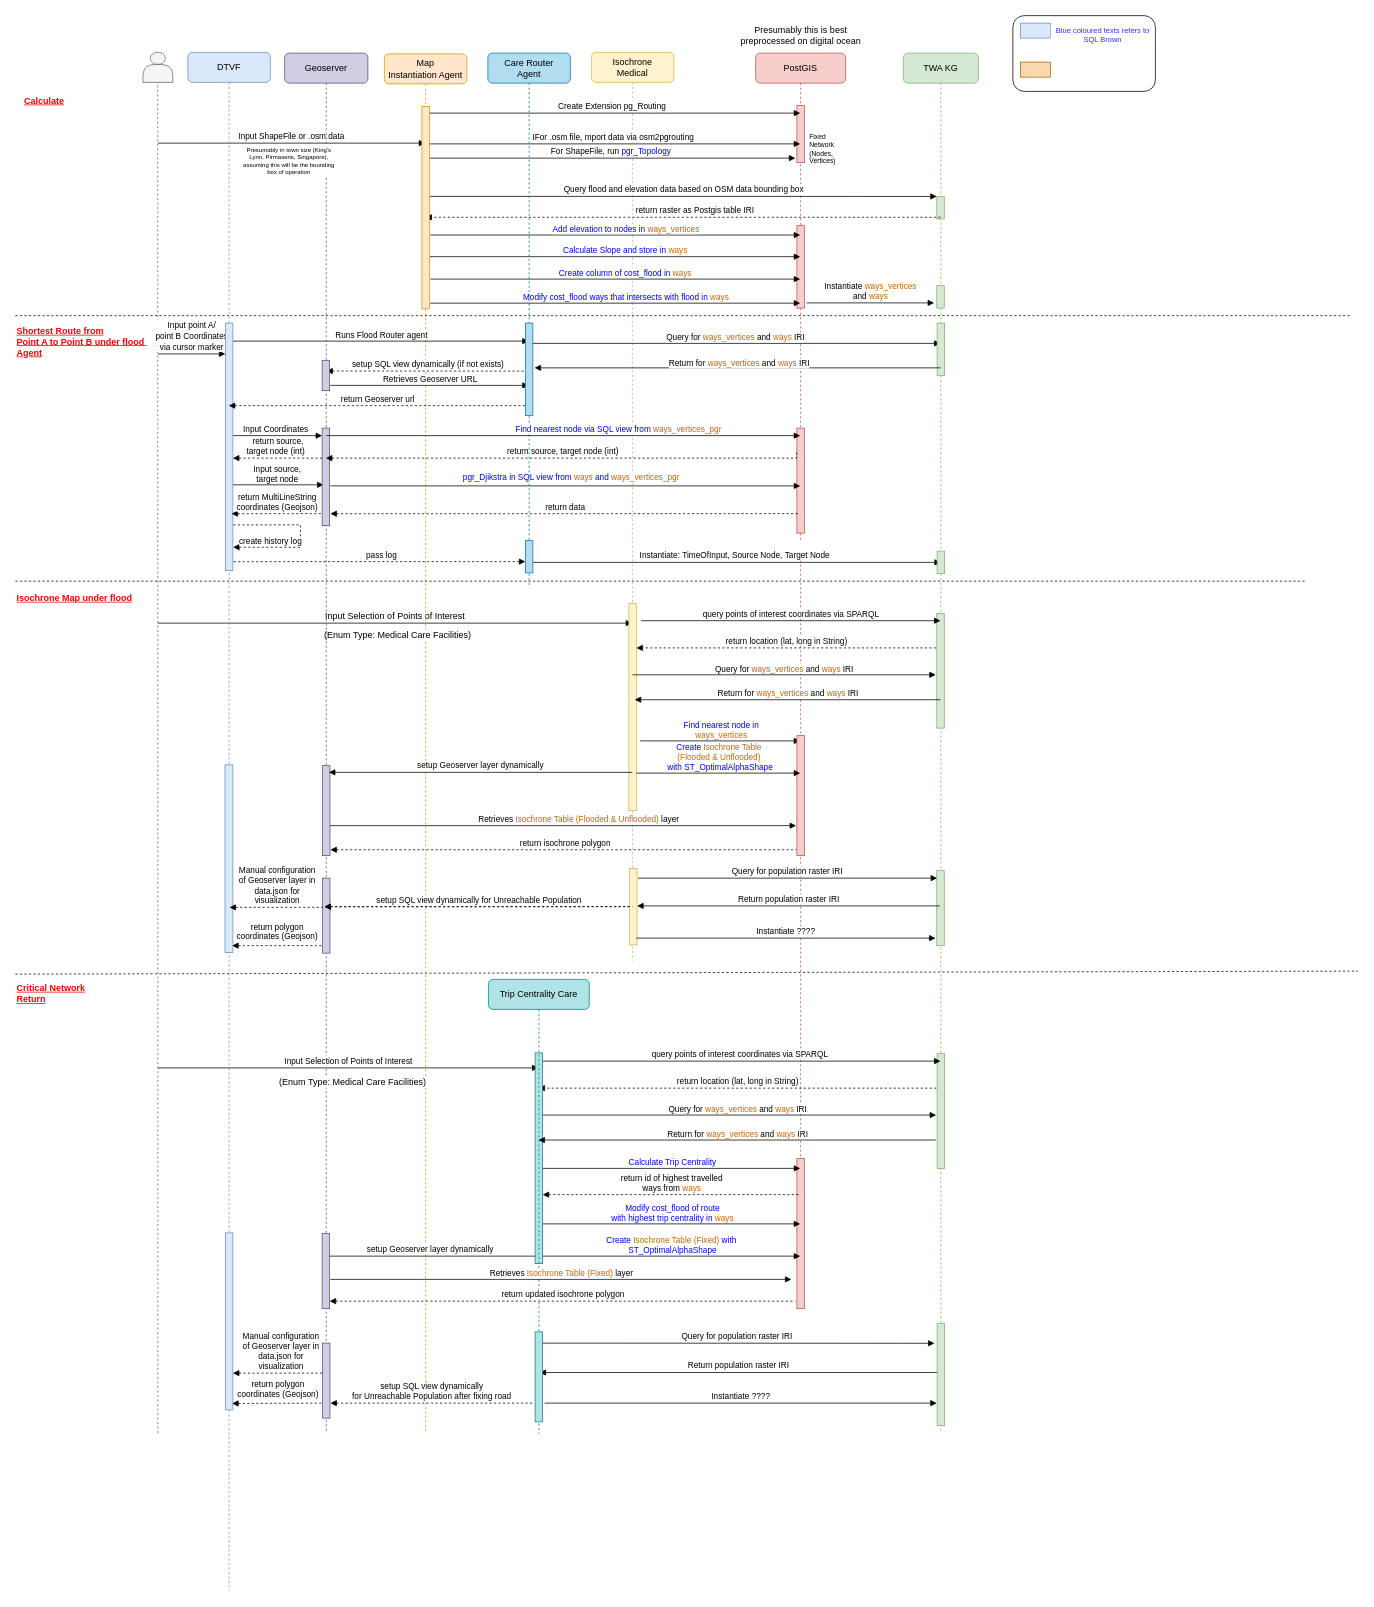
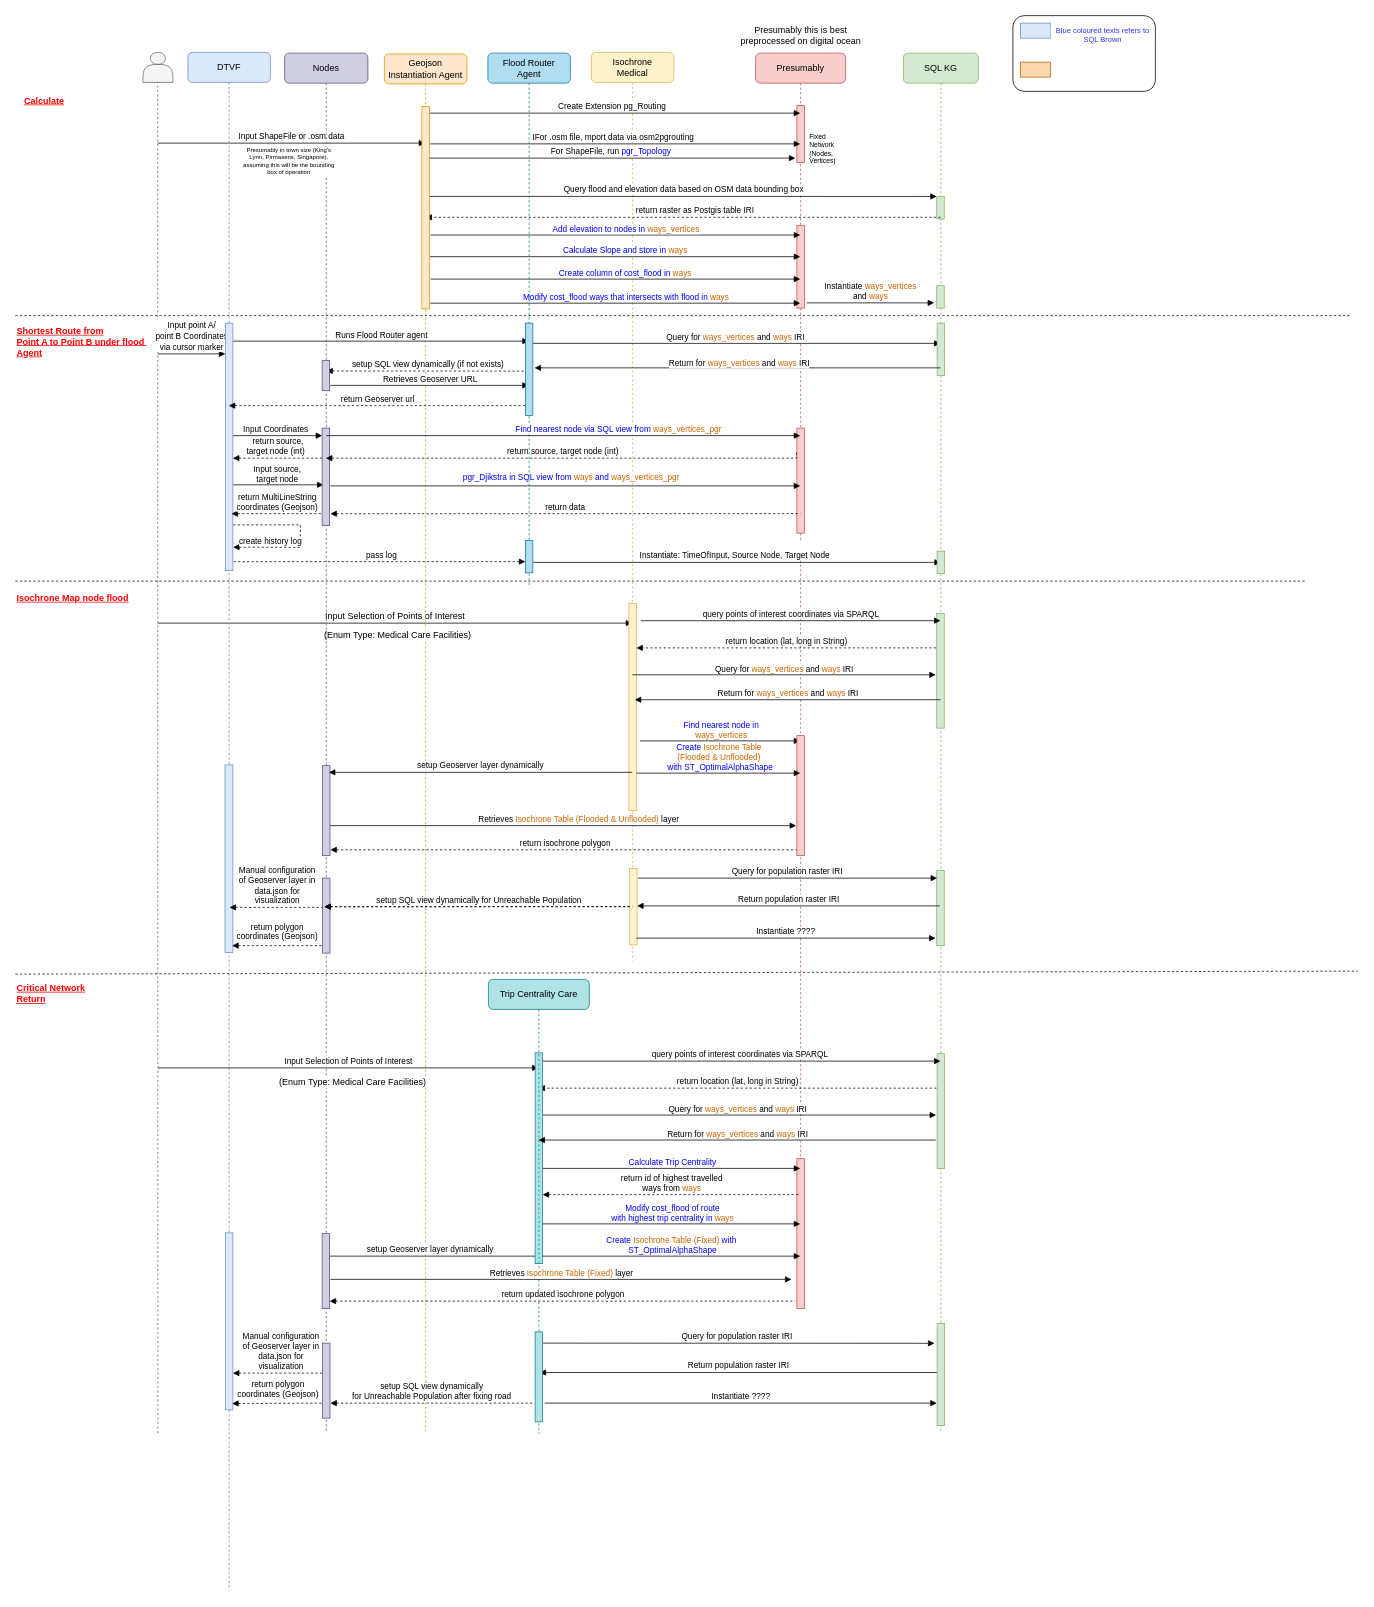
node "Geoserver": label "Geoserver" -> "Nodes"
node "Care Router Agent": label "Care Router Agent" -> "Flood Router Agent"
node "PostGIS": label "PostGIS" -> "Presumably"
node "TWA KG": label "TWA KG" -> "SQL KG"
node "Map Instantiation Agent": label "Map Instantiation Agent" -> "Geojson Instantiation Agent"
node "Isochrone Map under flood": label "Isochrone Map under flood" -> "Isochrone Map node flood"
